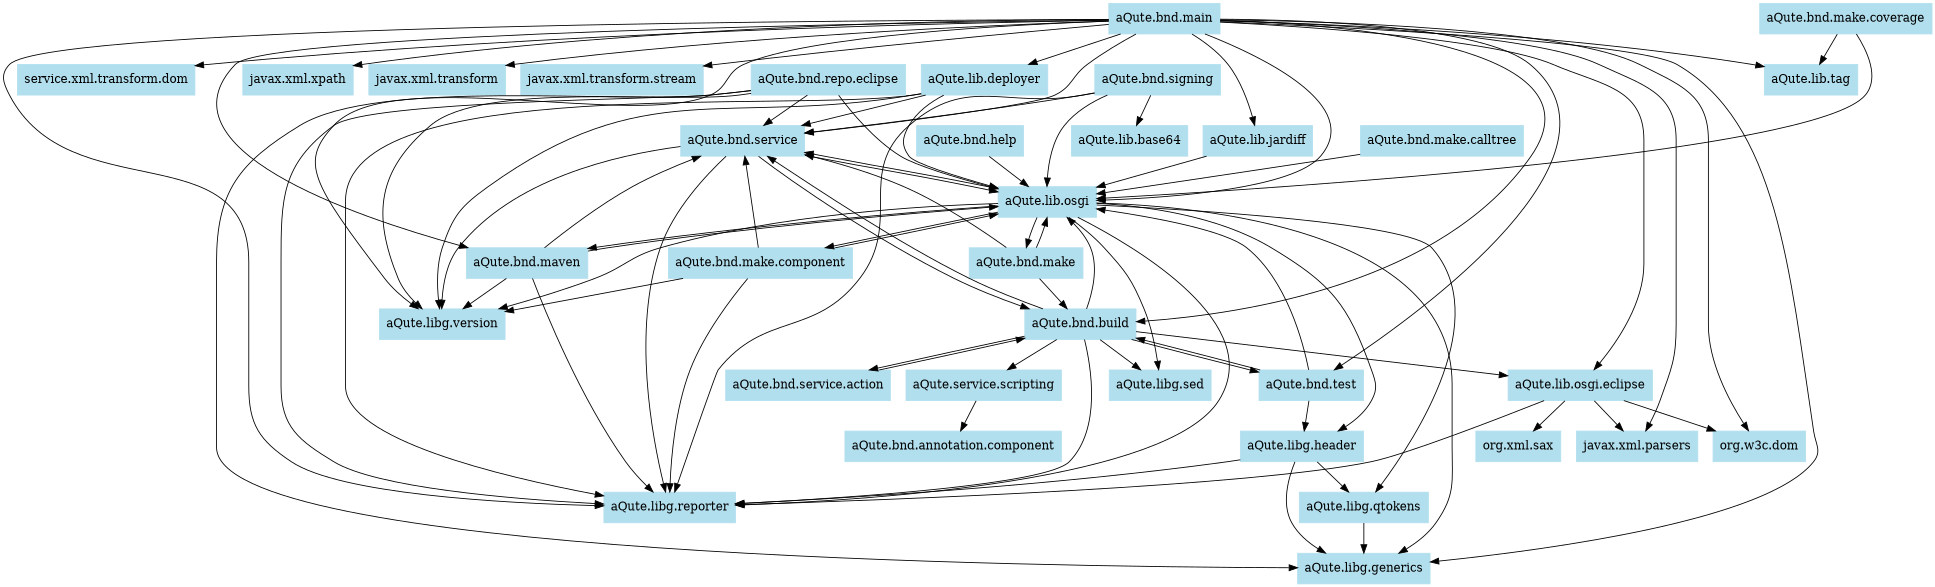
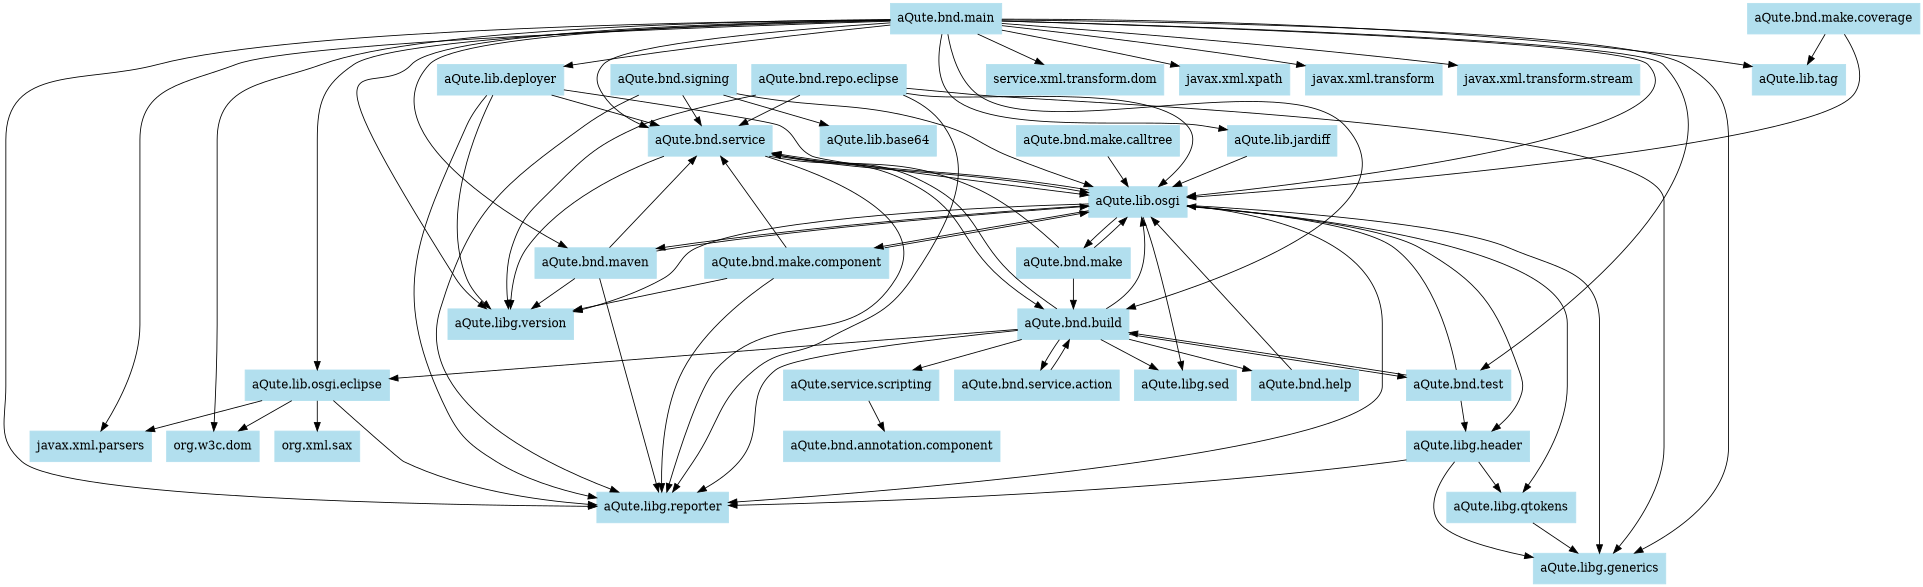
edge "aQute.bnd.build" -> "aQute.bnd.help": added
